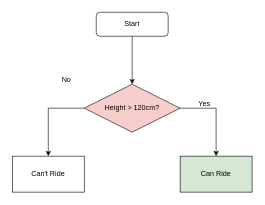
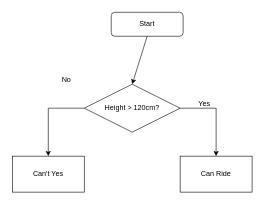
node "Start": moved (132, 24) -> (147, 24)
node "Height > 120cm?": fillcolor #f8cecc -> #ffffff
node "Can't Ride": label "Can't Ride" -> "Can't Yes"
node "Can Ride": fillcolor #d5e8d4 -> #ffffff
